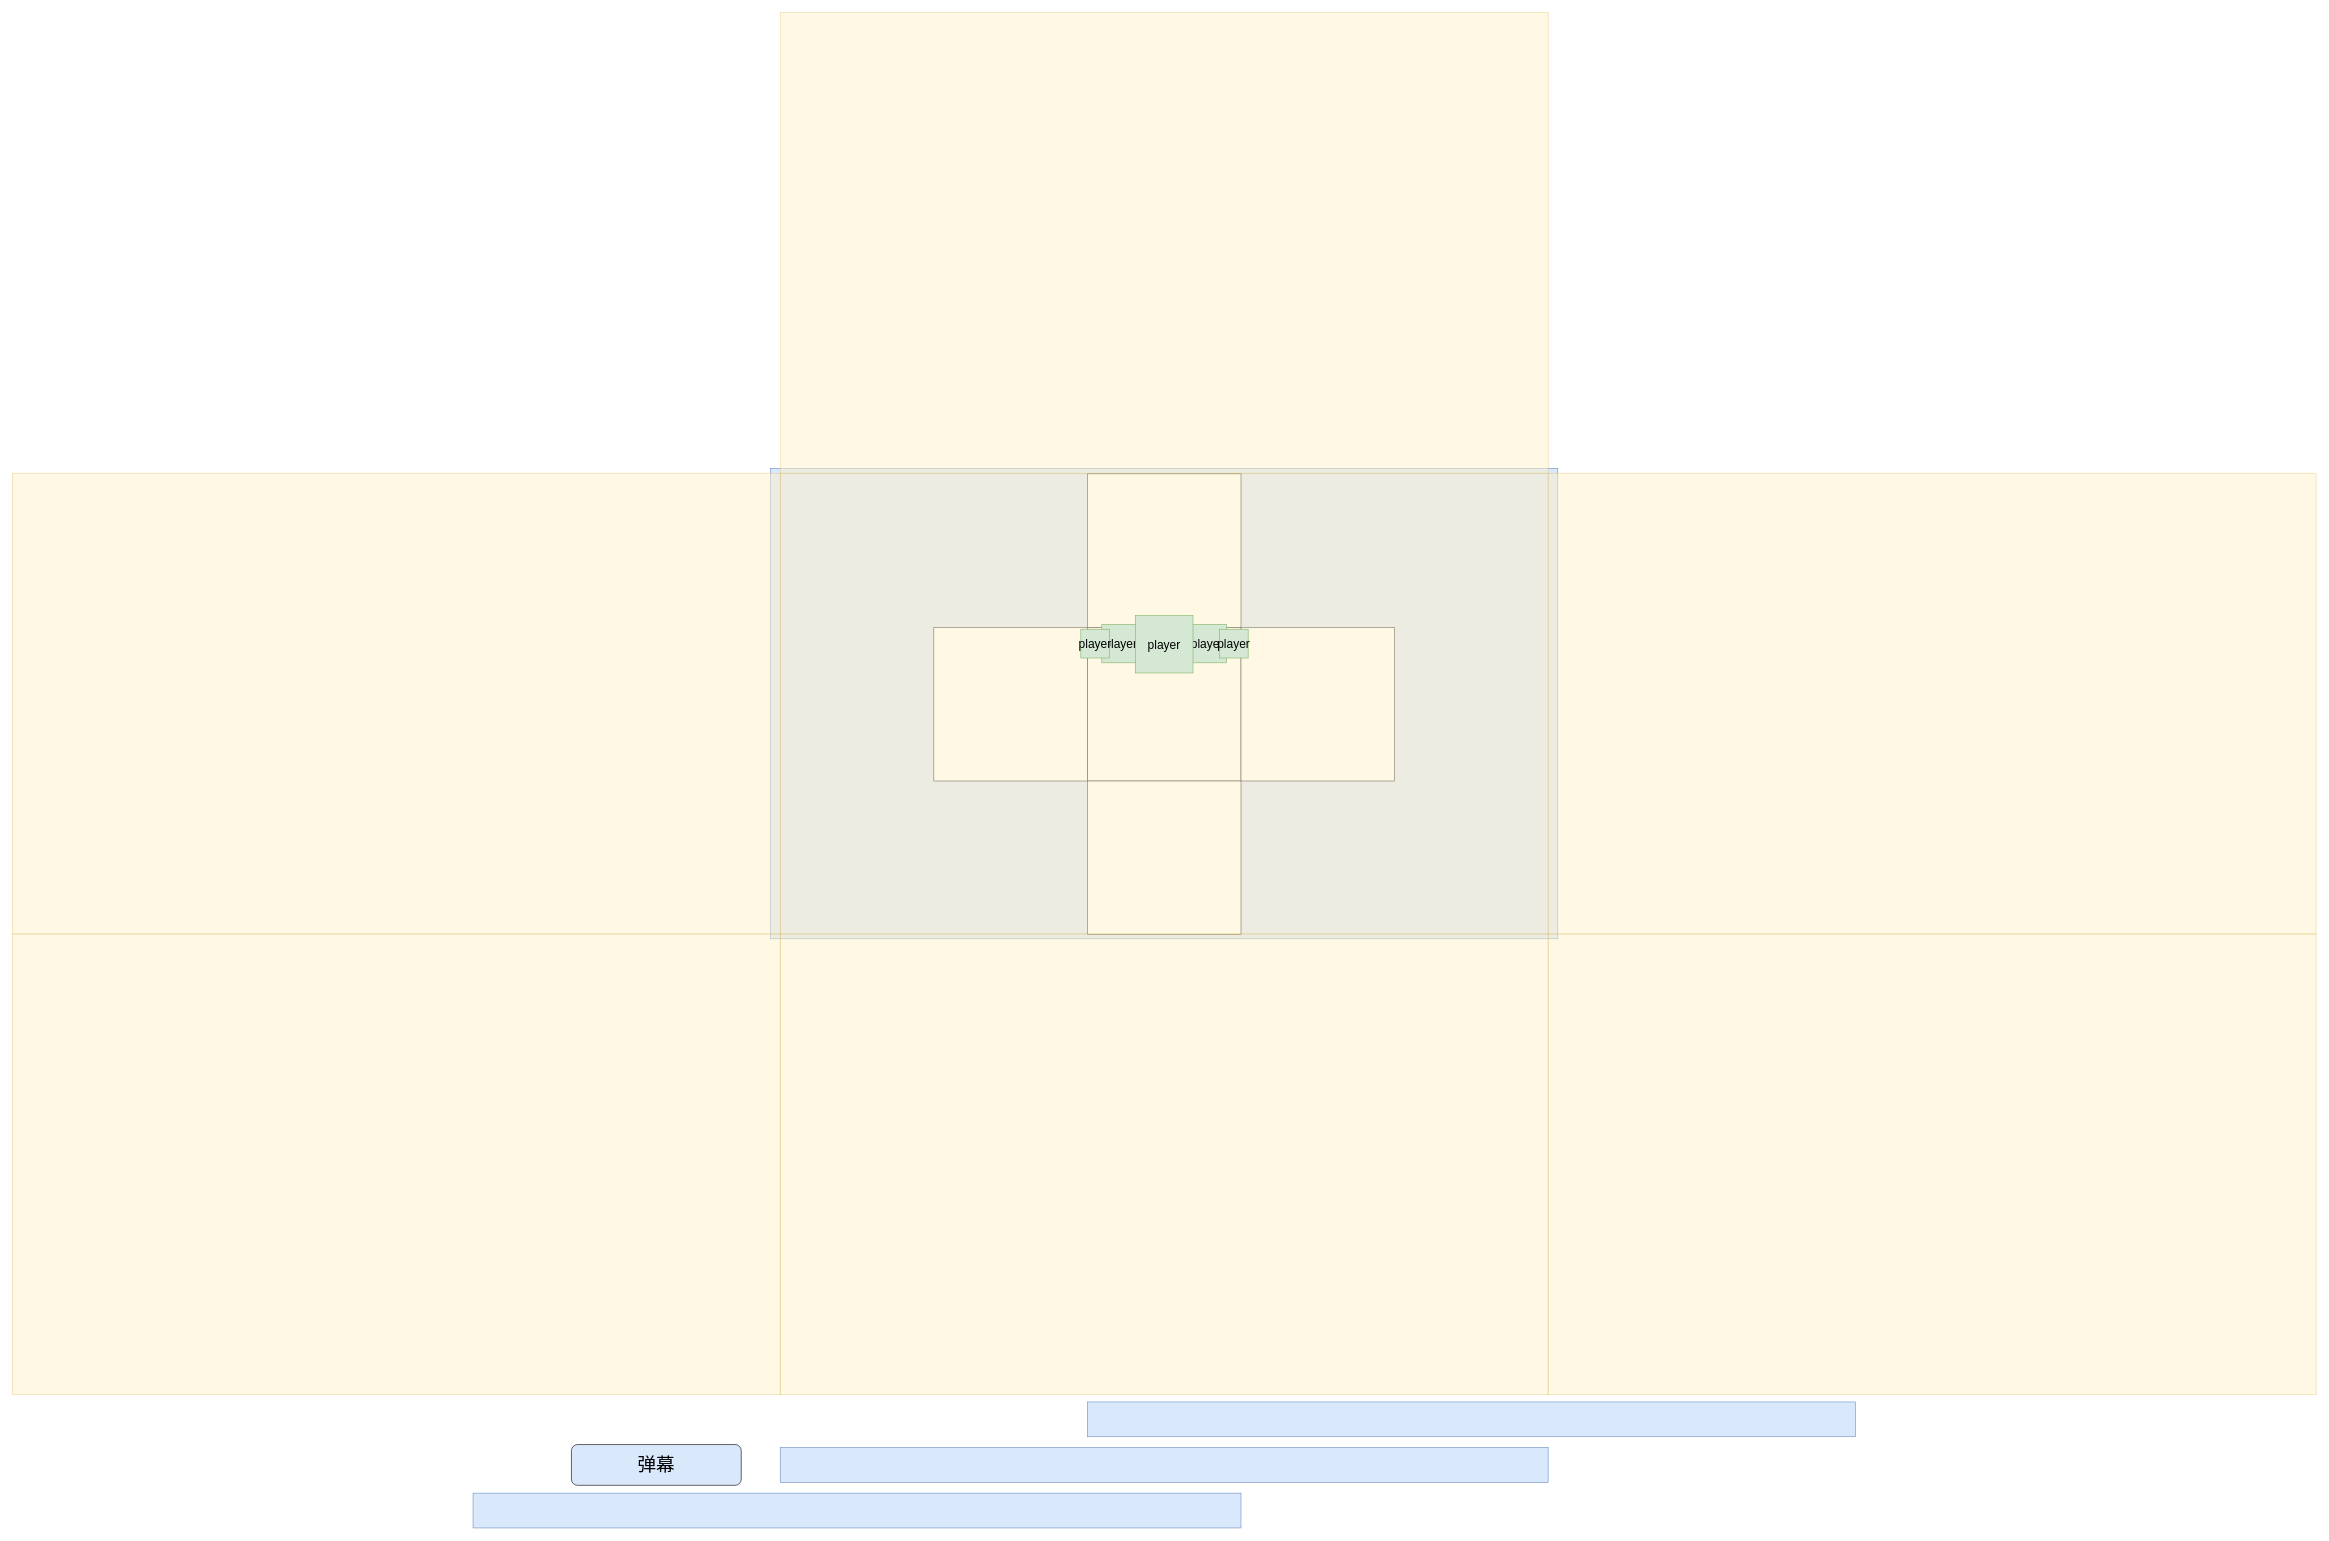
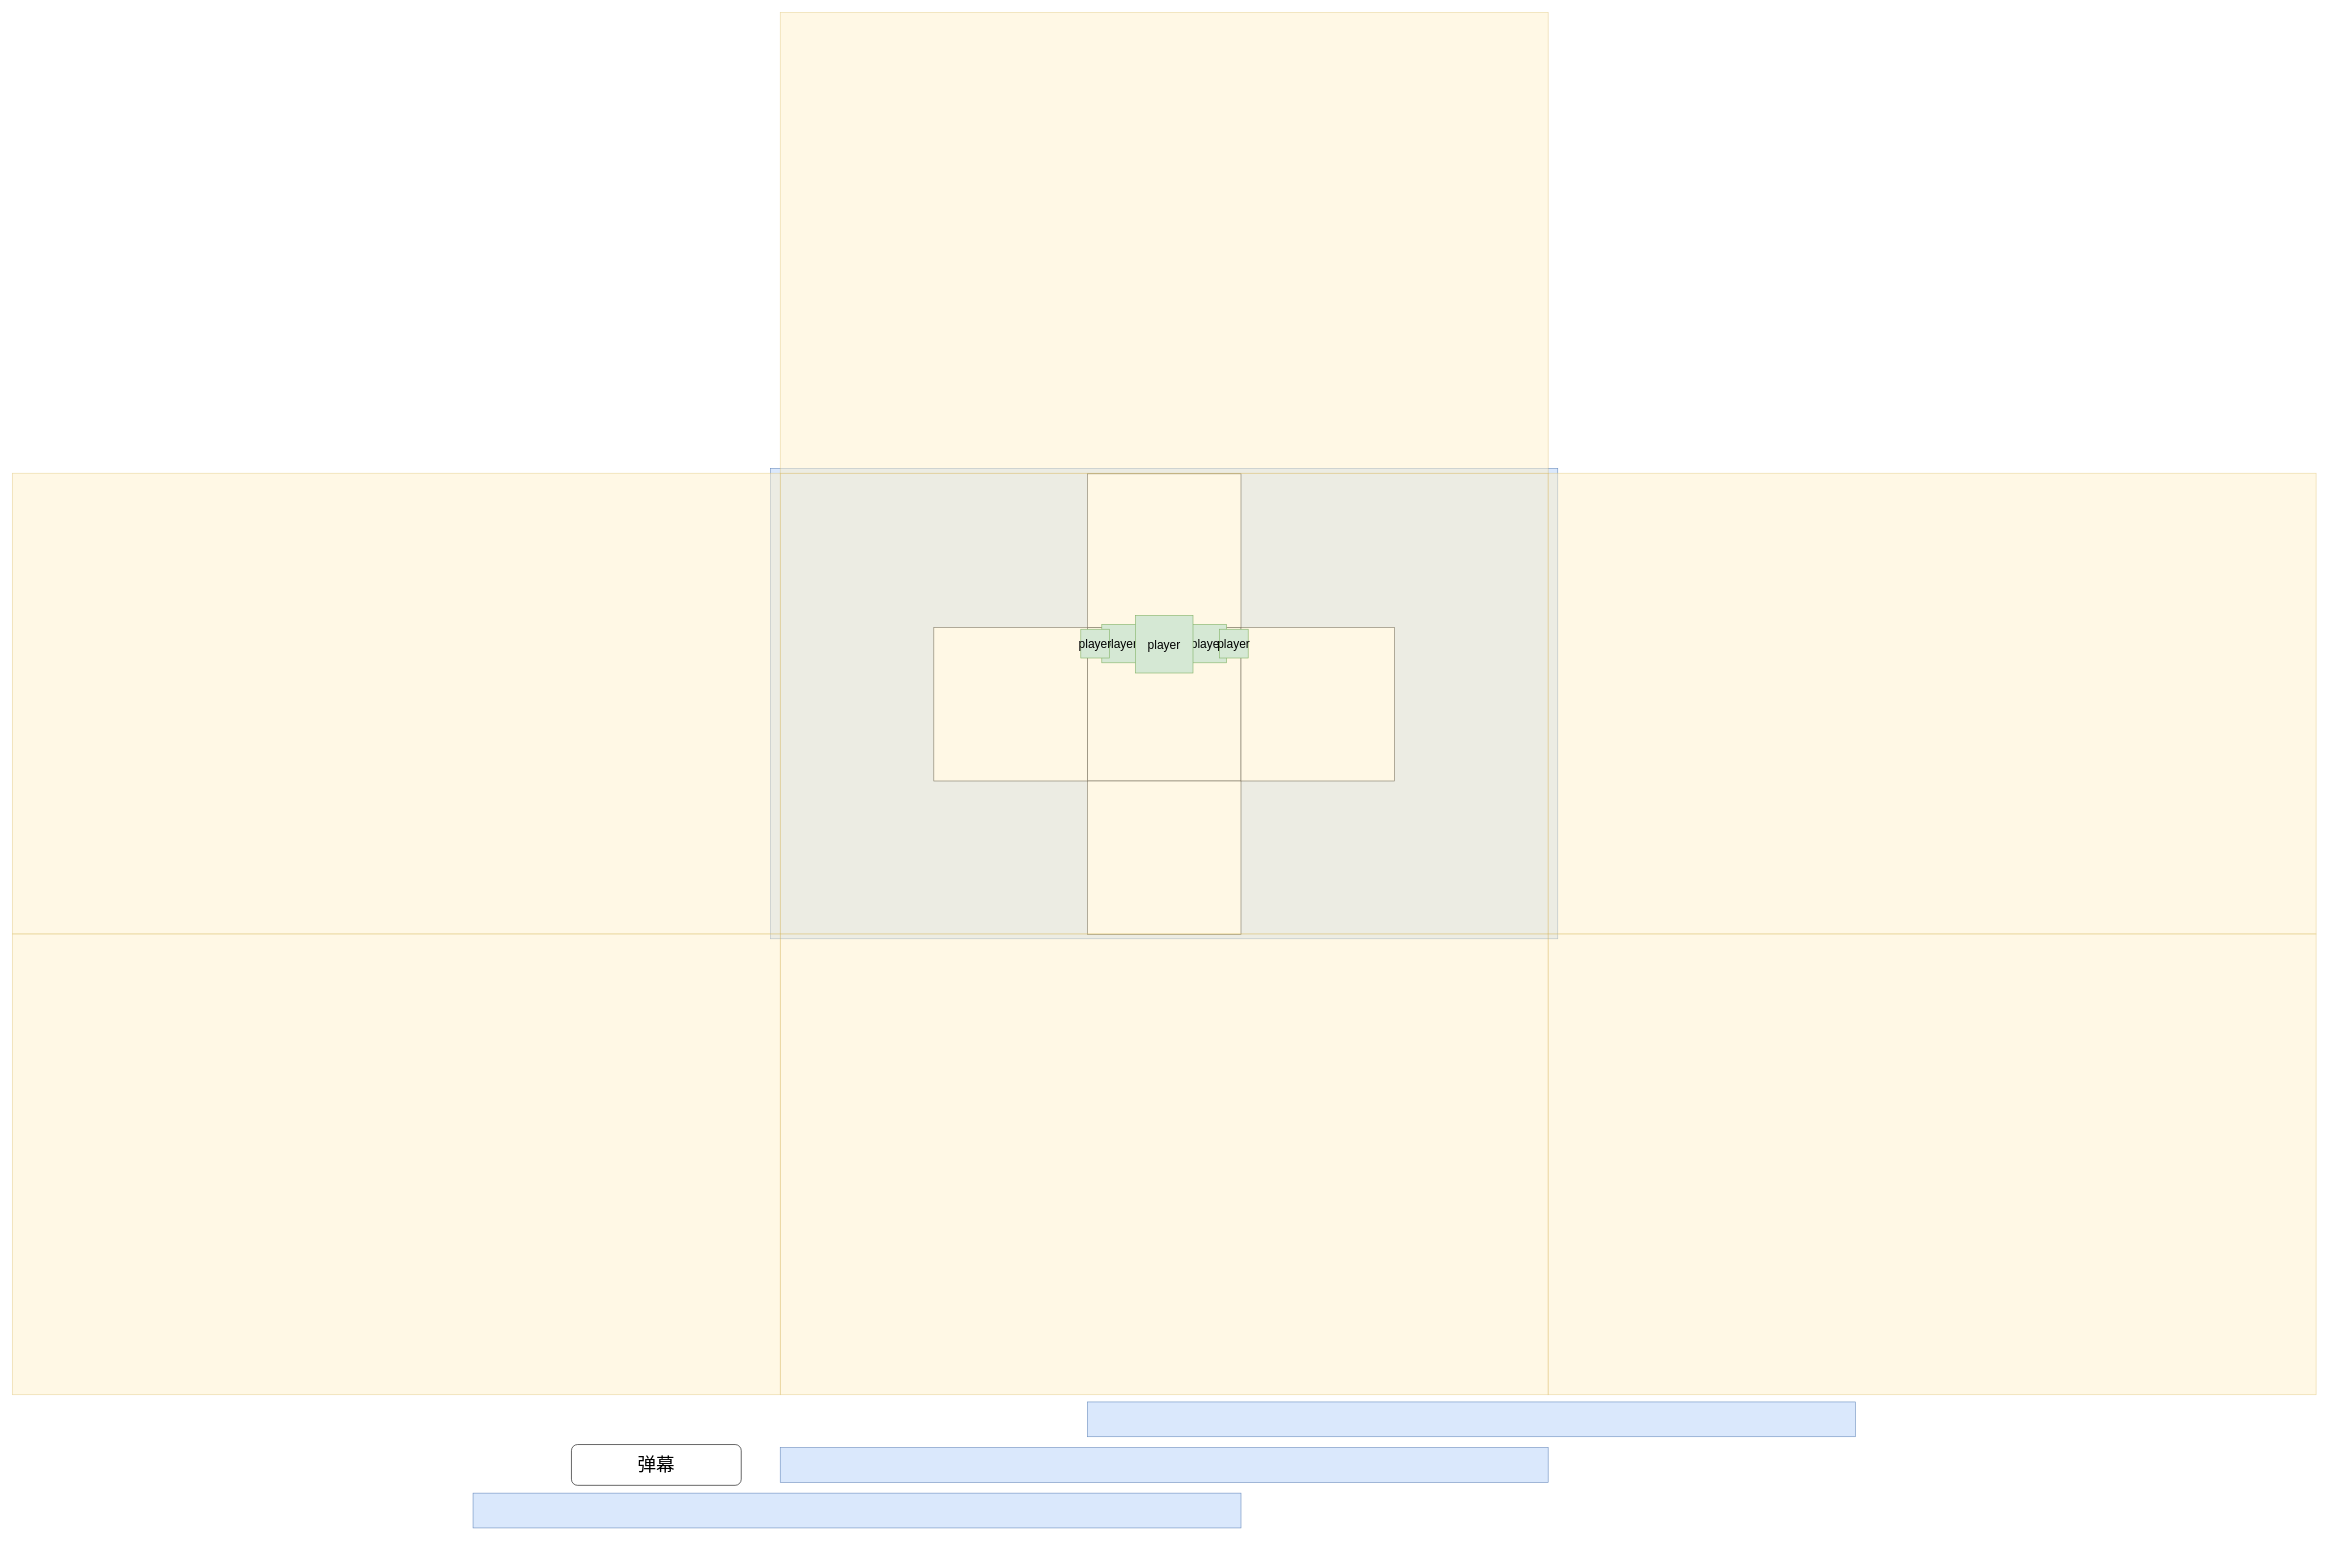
node "弹幕": fillcolor #dae8fc -> #ffffff
